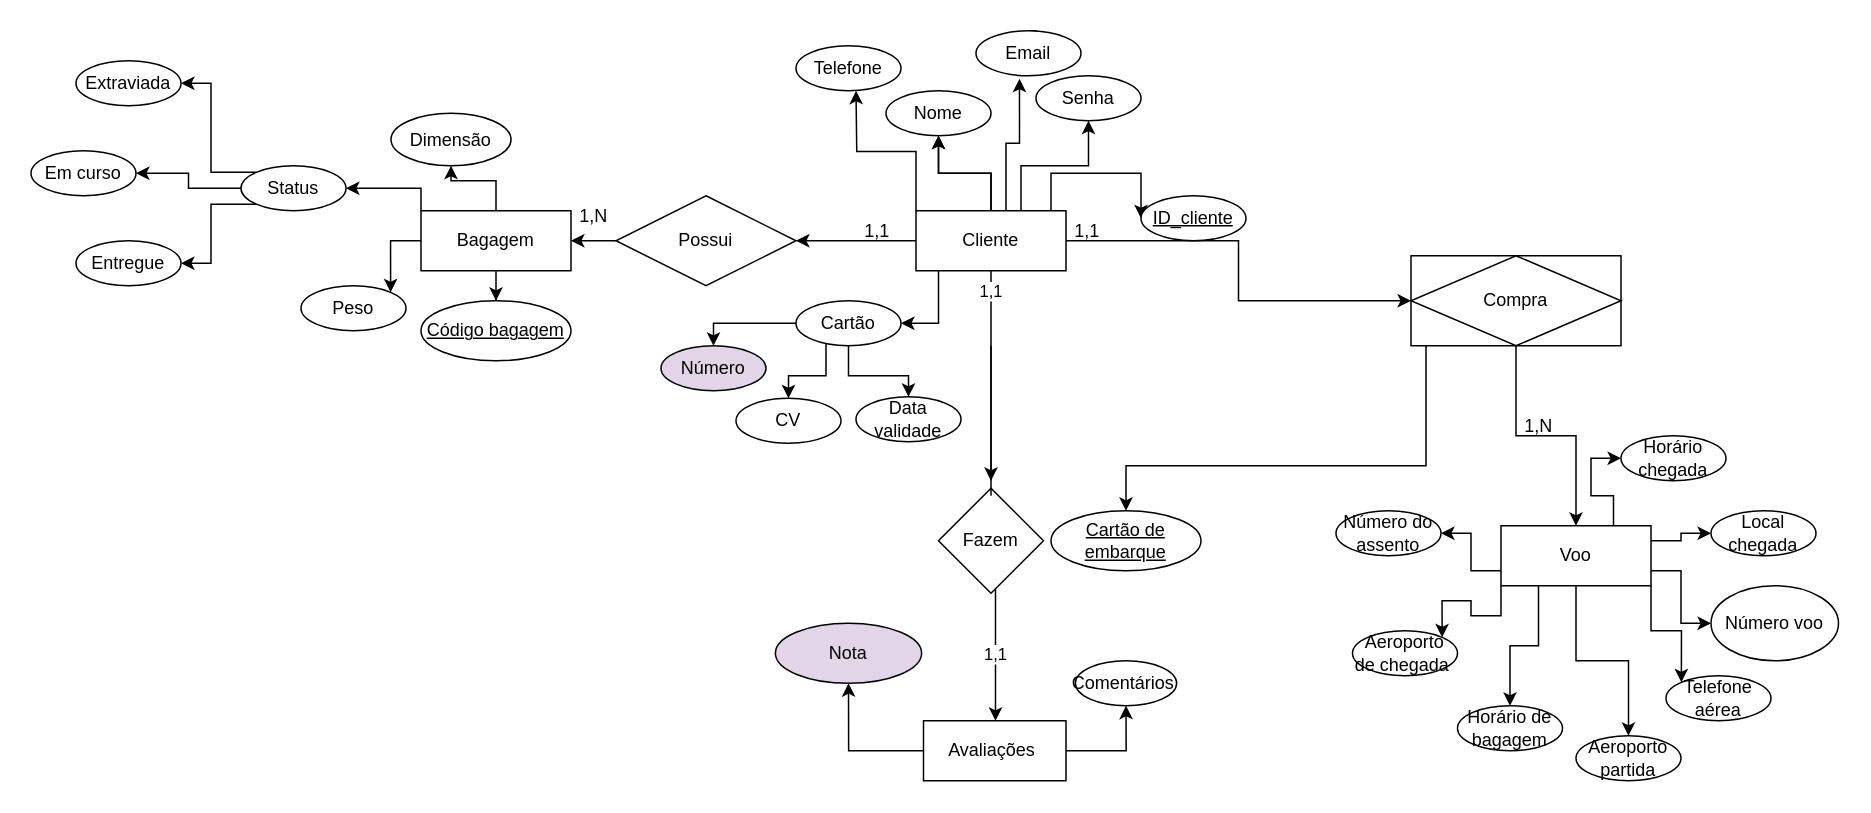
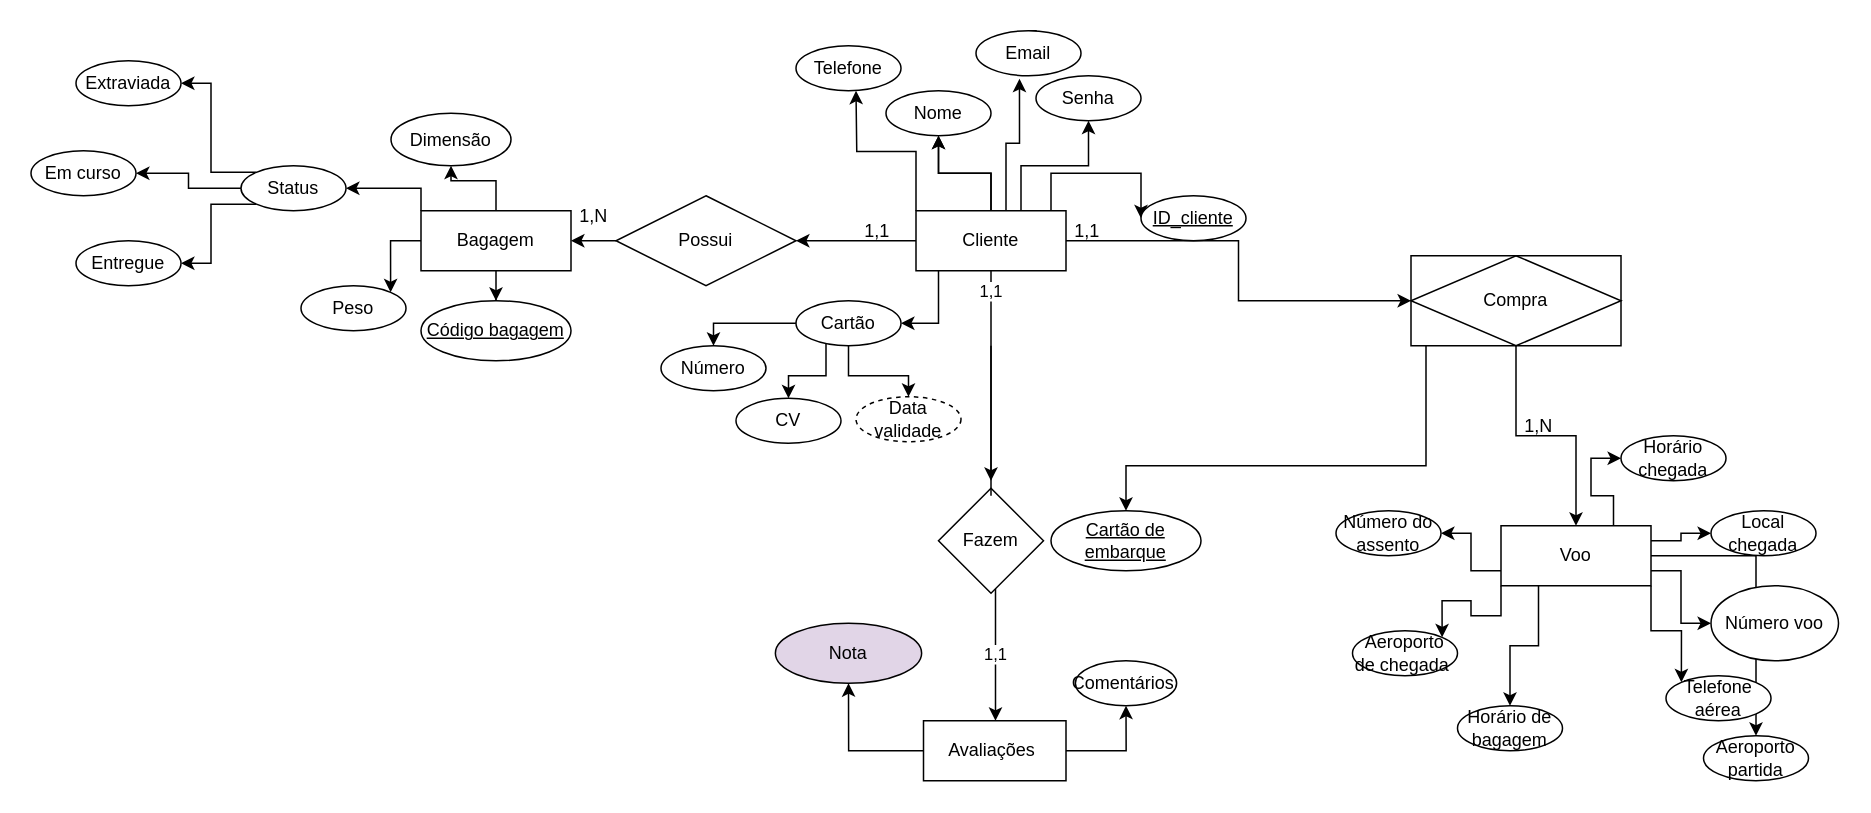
node "Número": fillcolor #e1d5e7 -> #ffffff
node "Data validade": style solid -> dashed
node "Aeroporto partida": moved (1628, 758) -> (1756, 758)
